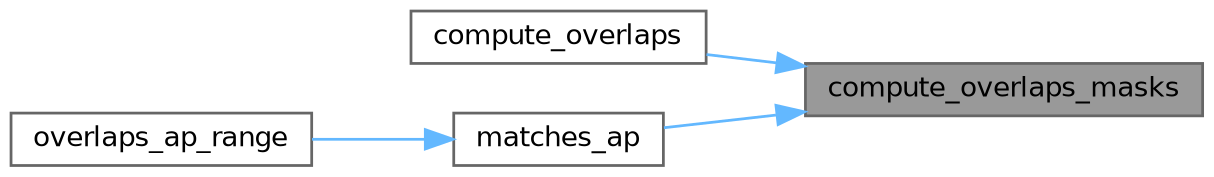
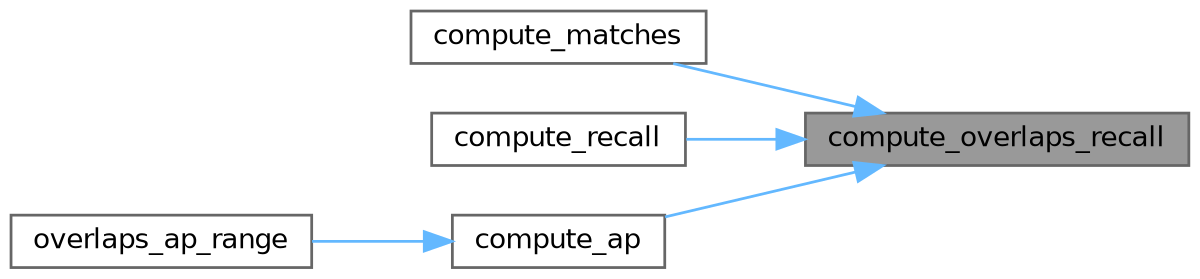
node "compute_overlaps": label "compute_overlaps" -> "compute_matches"
node "compute_overlaps_masks": label "compute_overlaps_masks" -> "compute_overlaps_recall"
node "matches_ap": label "matches_ap" -> "compute_ap"
node "compute_recall": added
